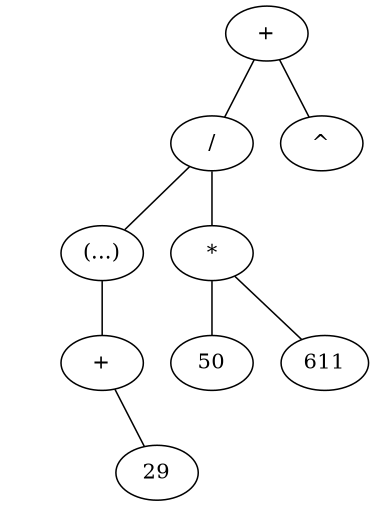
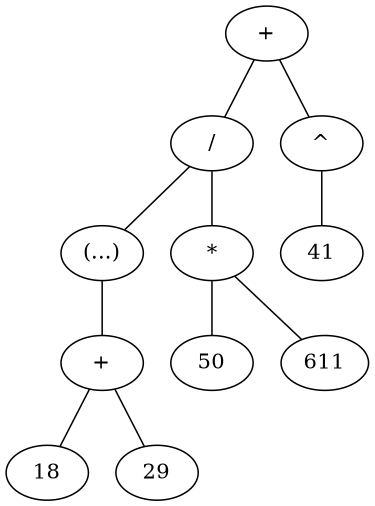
node "41": added
node "18": added
